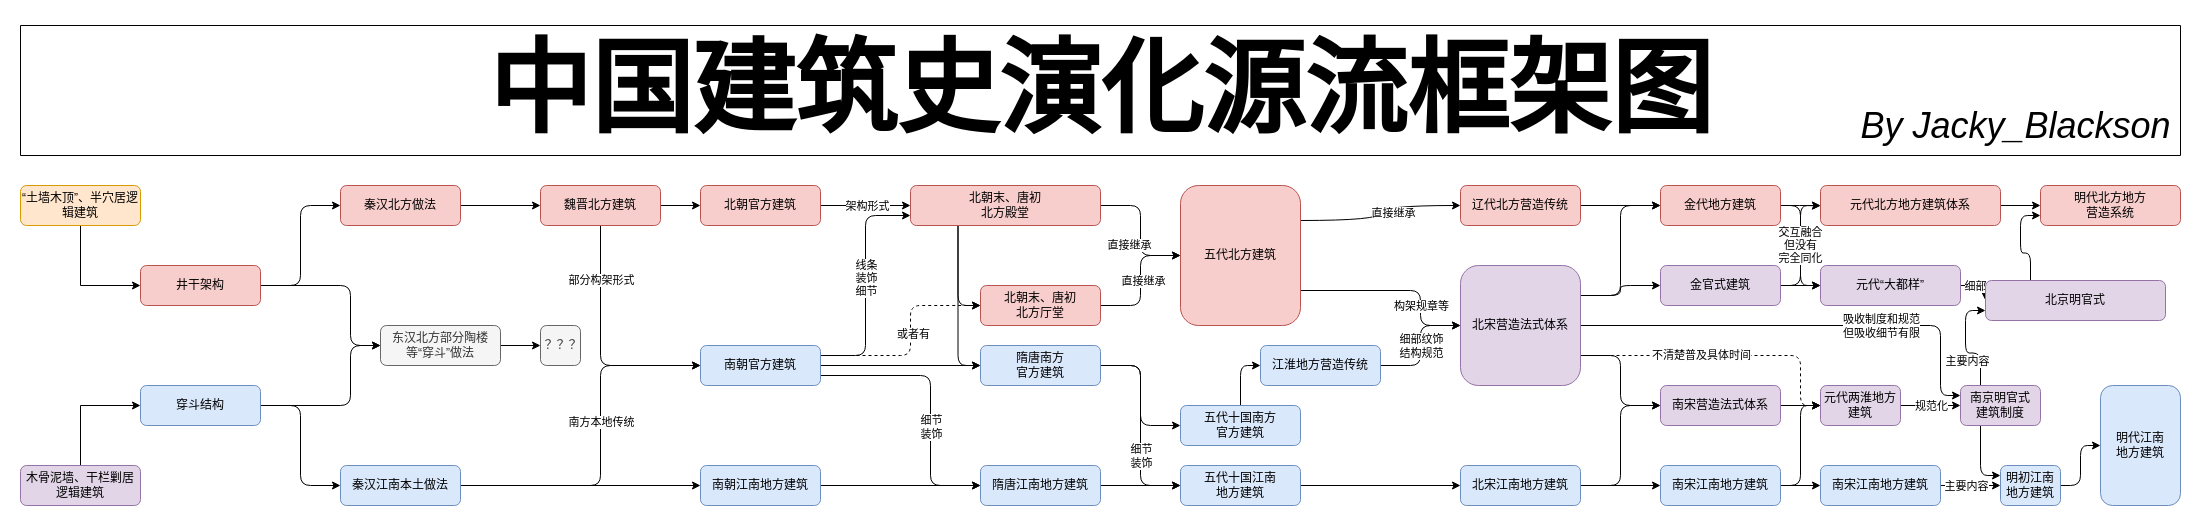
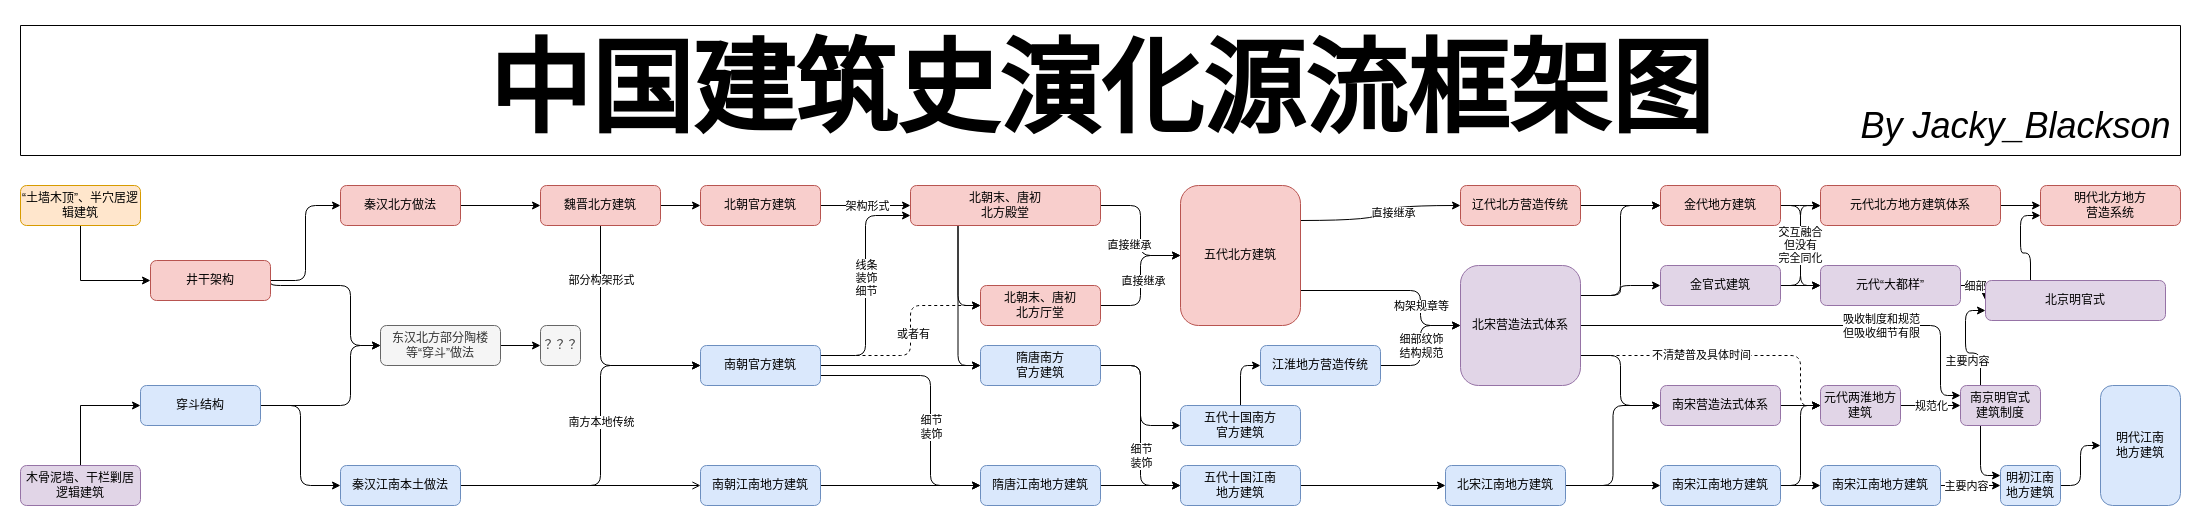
node "井干架构": moved (201, 286) -> (211, 281)
edge "秦汉江南本土做法" -> "南朝江南地方建筑": arrowhead classic -> open
node "北宋江南地方建筑": moved (1521, 486) -> (1506, 486)
